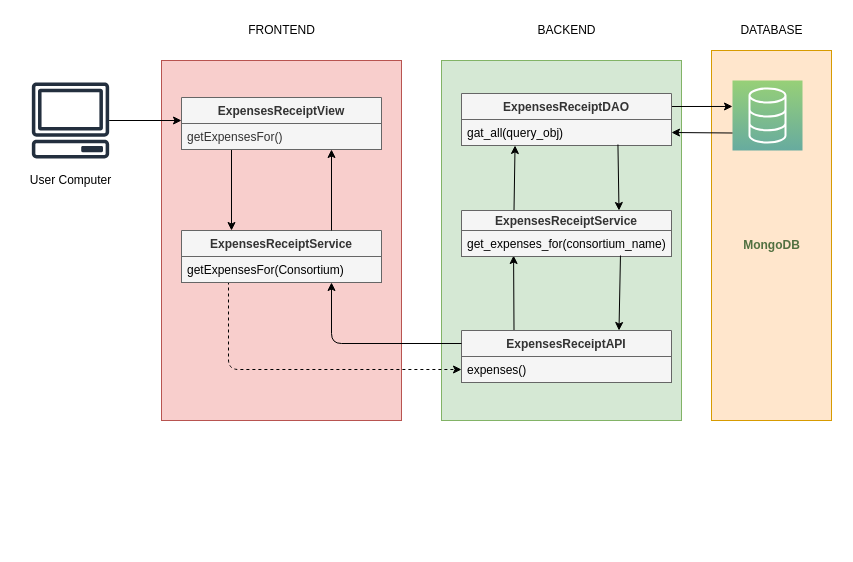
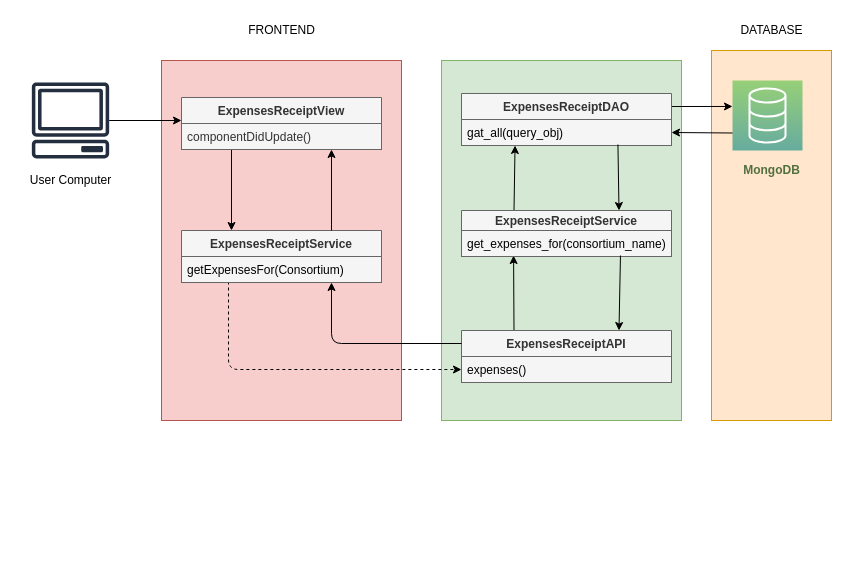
node "BACKEND": removed
node "getExpensesFor()": label "getExpensesFor()" -> "componentDidUpdate()"
node "MongoDB": moved (772, 246) -> (772, 171)
